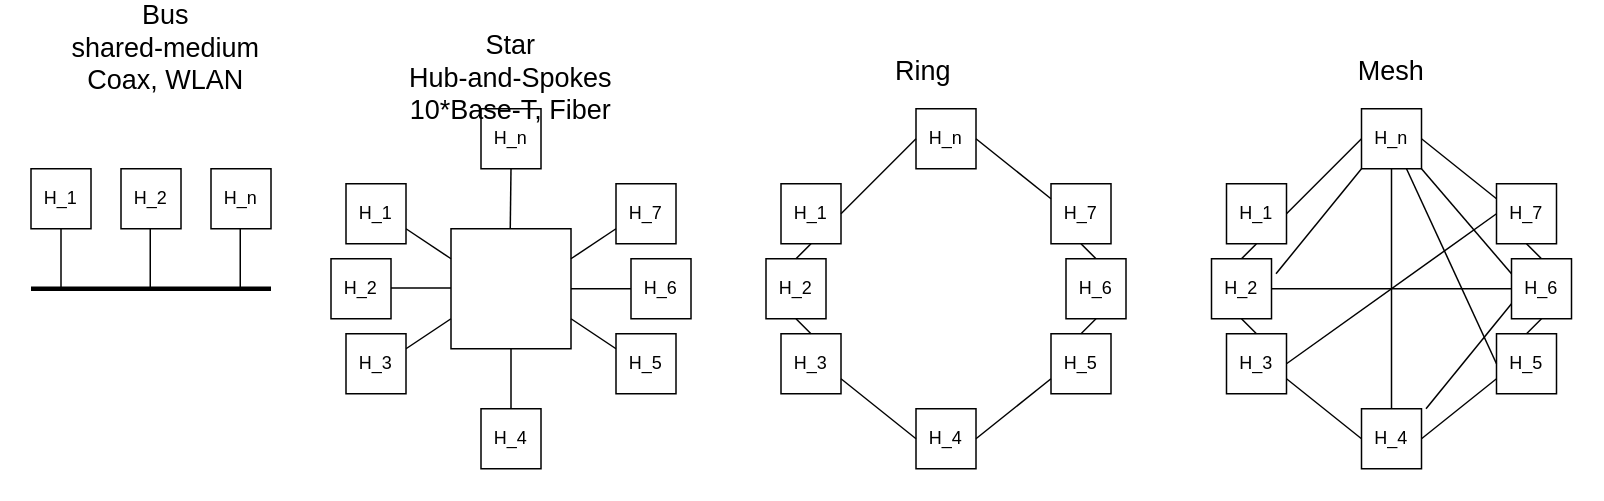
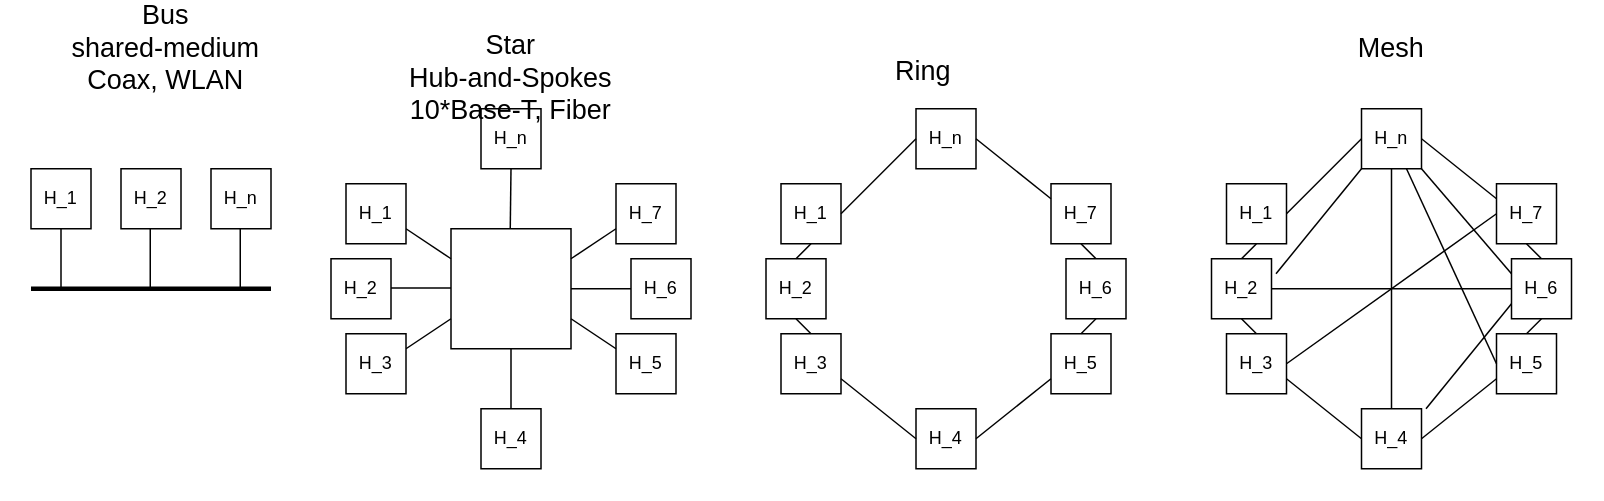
node "Mesh": moved (1391, 71) -> (1391, 49)
